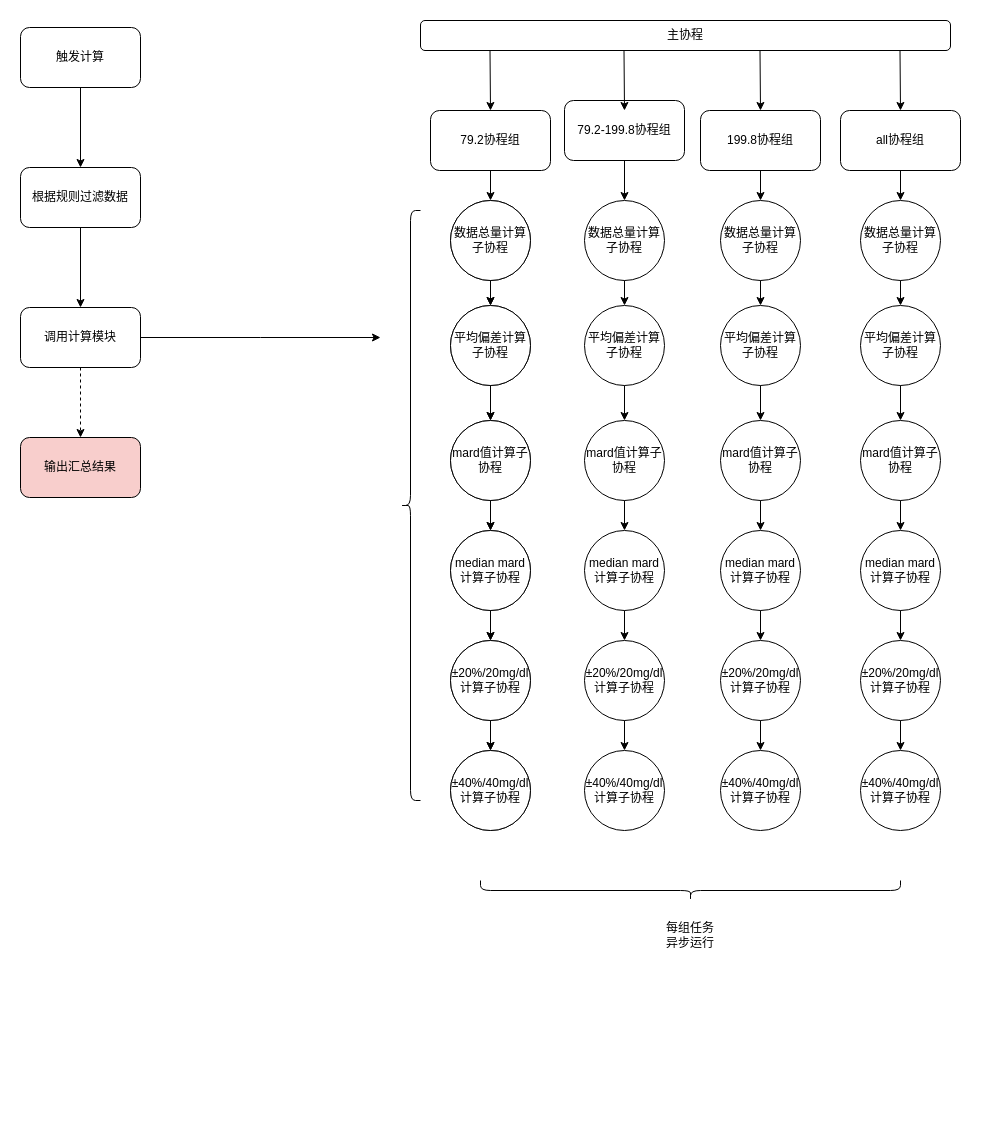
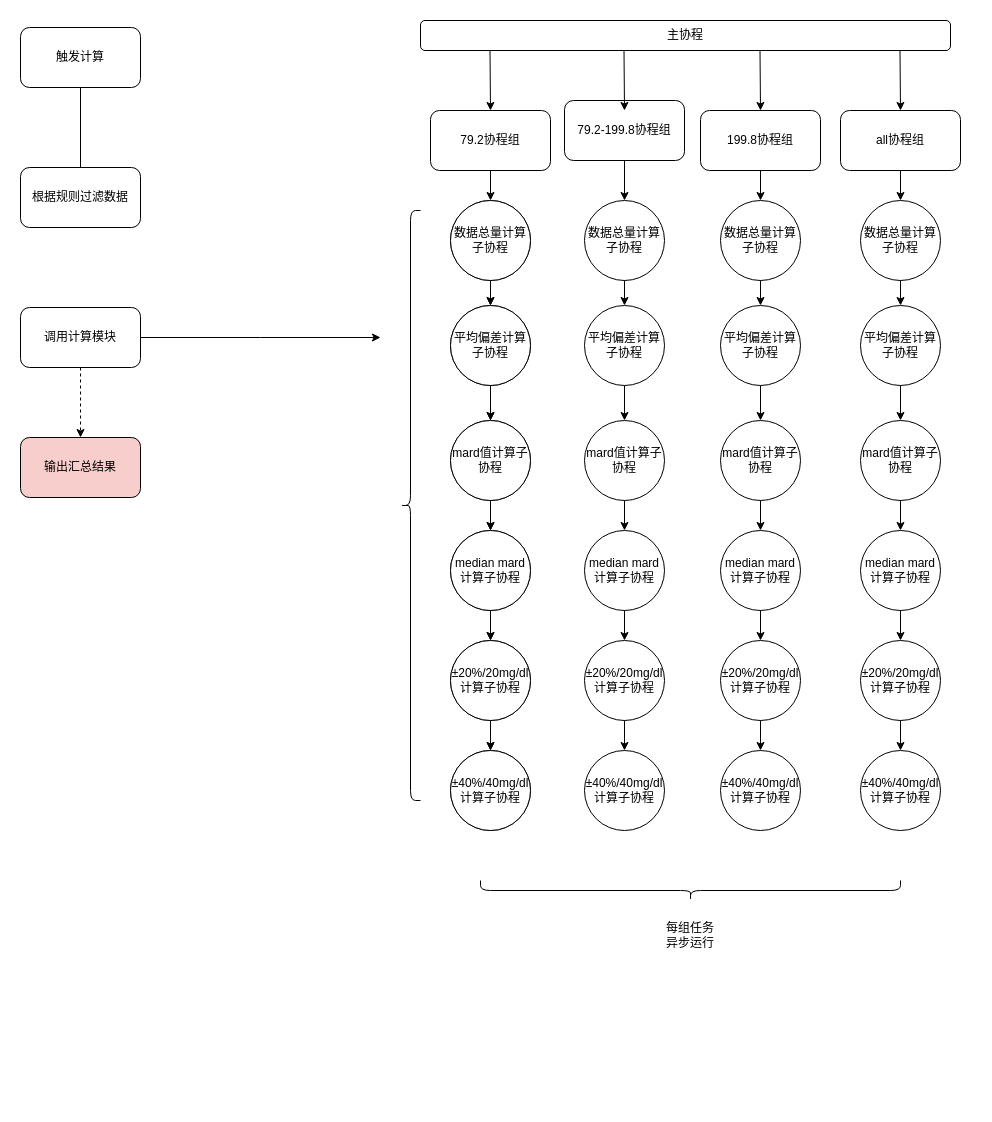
edge "触发计算" -> "根据规则过滤数据": arrowhead classic -> none
edge "根据规则过滤数据" -> "调用计算模块": removed
